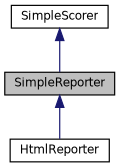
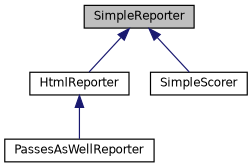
edge "SimpleReporter" -> "SimpleScorer": reversed
node "PassesAsWellReporter": added
